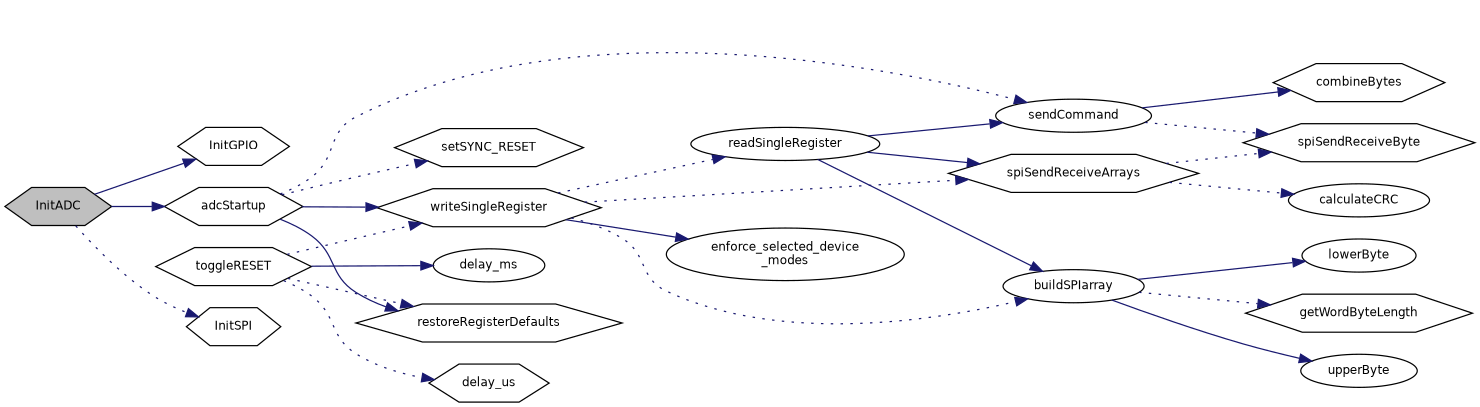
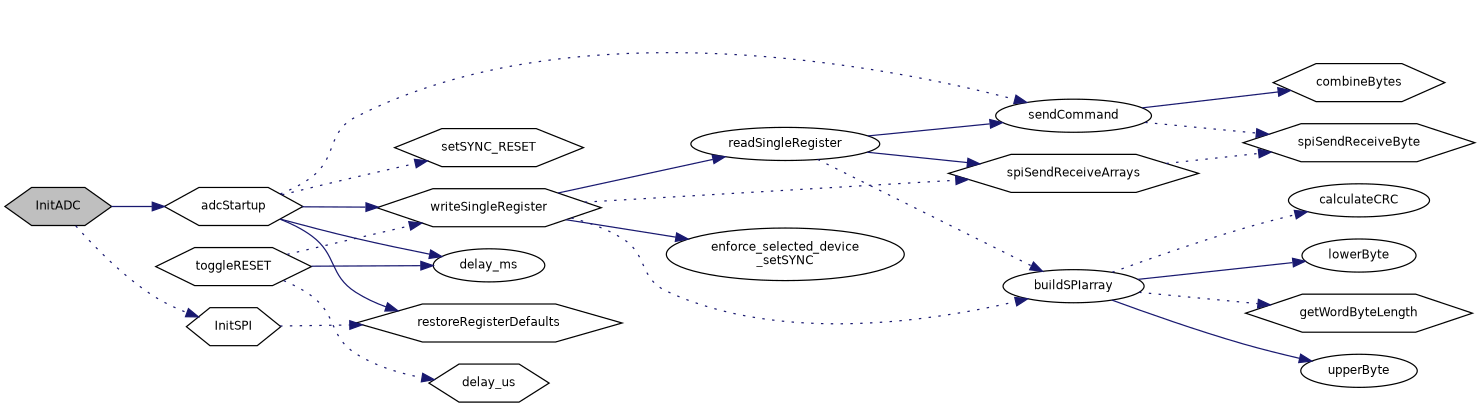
node "InitGPIO": removed
edge "writeSingleRegister" -> "readSingleRegister": style dotted -> solid
edge "spiSendReceiveArrays" -> "calculateCRC": now "buildSPIarray" -> "calculateCRC"
edge "readSingleRegister" -> "buildSPIarray": style solid -> dotted
edge "adcStartup" -> "delay_ms": added
node "enforce_selected_device _modes": label "enforce_selected_device _modes" -> "enforce_selected_device _setSYNC"
edge "toggleRESET" -> "restoreRegisterDefaults": now "InitSPI" -> "restoreRegisterDefaults"
